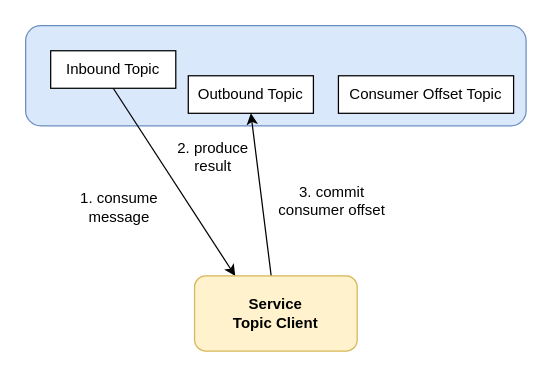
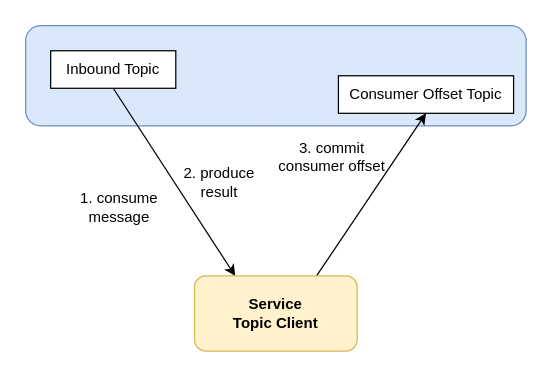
node "Outbound Topic": removed
node "2. produce result": moved (213, 157) -> (219, 182)
edge "Service Topic Client" -> "Consumer Offset Topic": added
edge "Service Topic Client" -> "Outbound Topic": removed
node "3. commit consumer offset": moved (332, 201) -> (332, 157)
